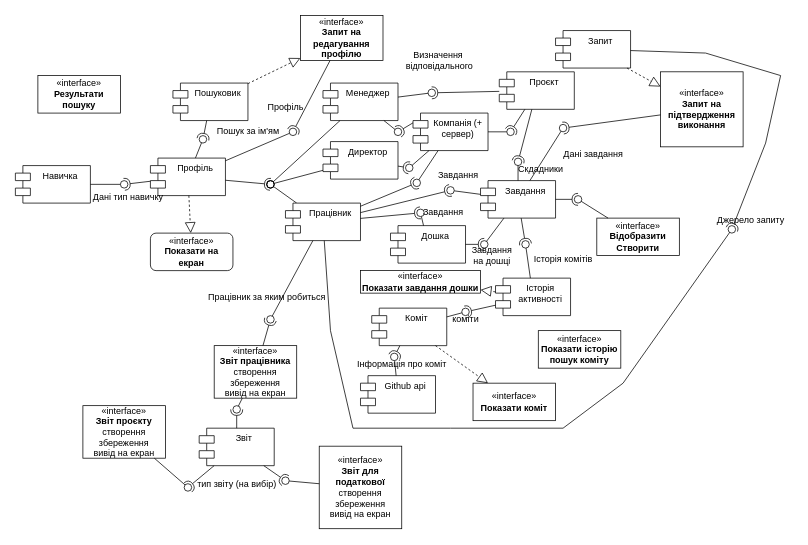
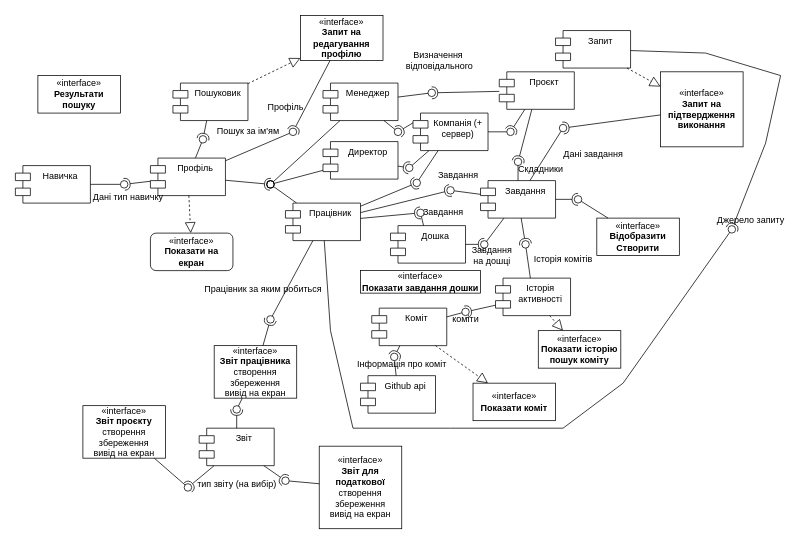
edge "Історія активності" -> "«interface» Показати завдання дошки": now "Історія активності" -> "«interface» Показати історію пошук коміту"
node "Працівник за яким робиться": moved (267, 297) -> (263, 289)
